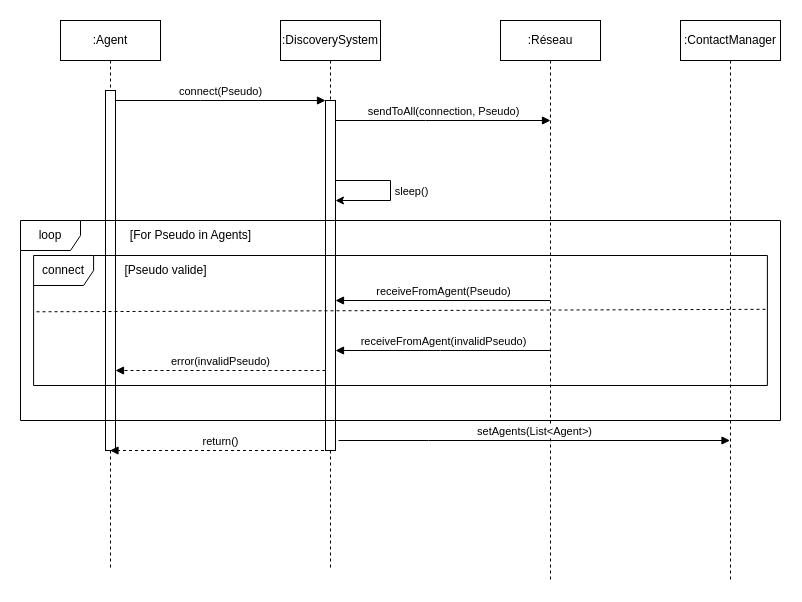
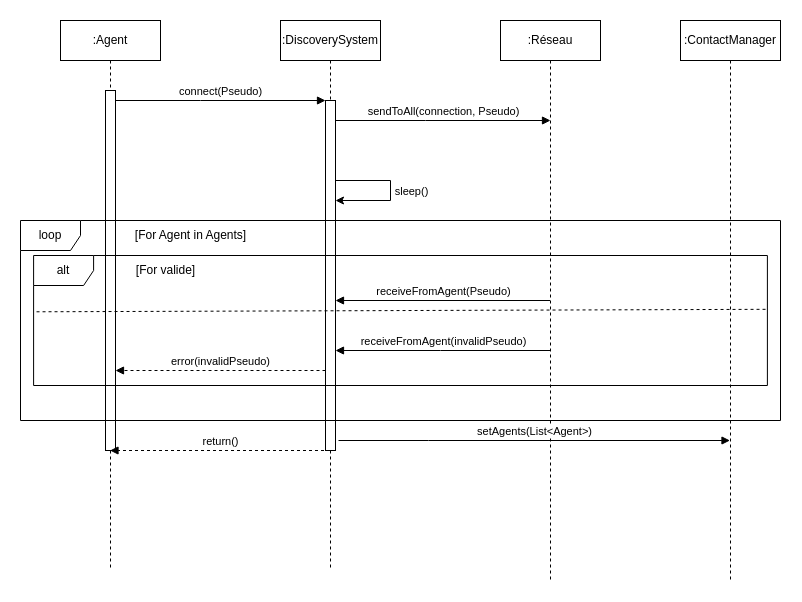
node "[For Pseudo in Agents]": label "[For Pseudo in Agents]" -> "[For Agent in Agents]"
node "connect": label "connect" -> "alt"
node "[Pseudo valide]": label "[Pseudo valide]" -> "[For valide]"
